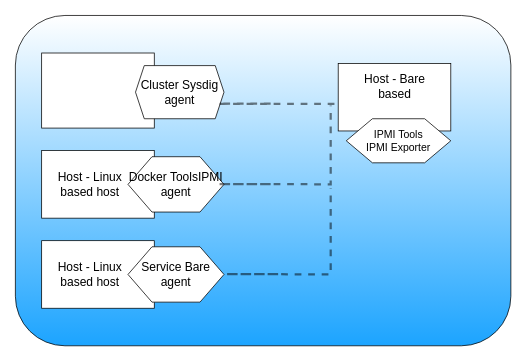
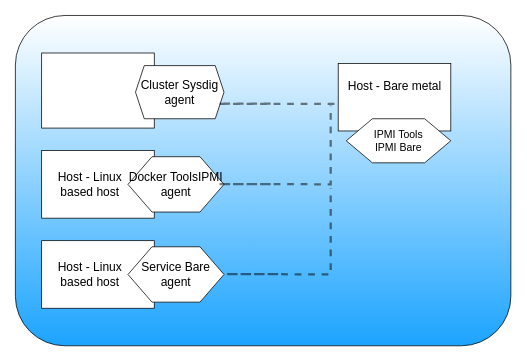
node "Host - Bare based": label "Host - Bare based" -> "Host - Bare metal"
node "IPMI ToolsIPMI Exporter": label "IPMI ToolsIPMI Exporter" -> "IPMI ToolsIPMI Bare"
